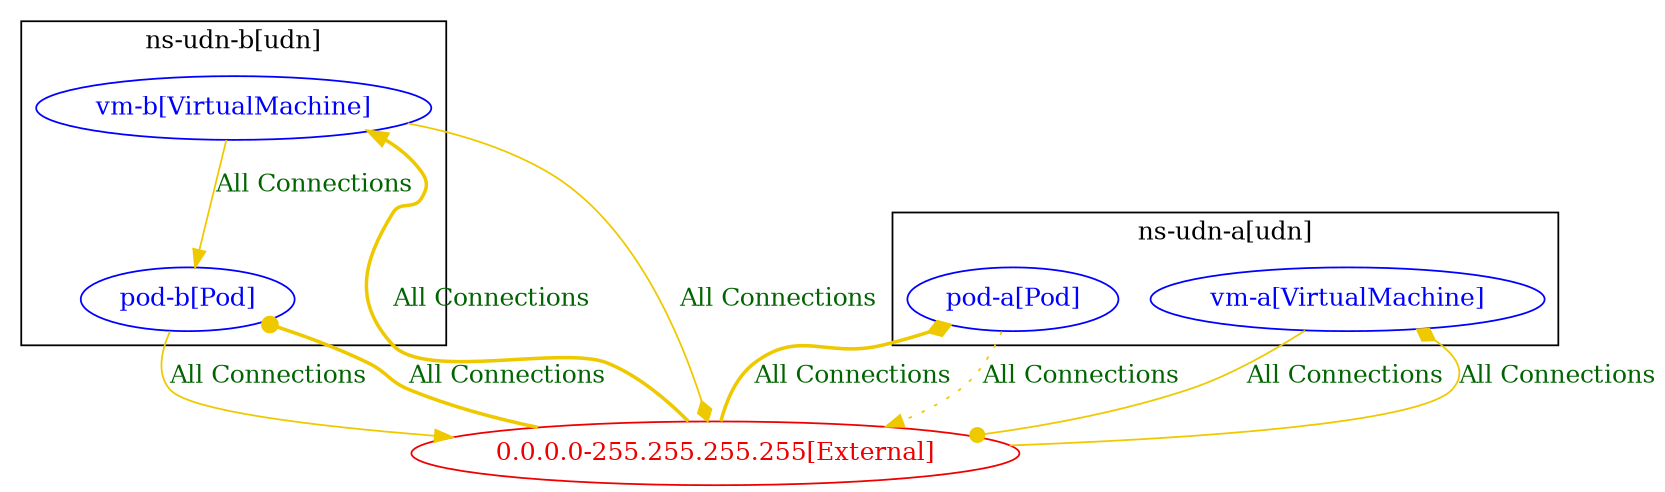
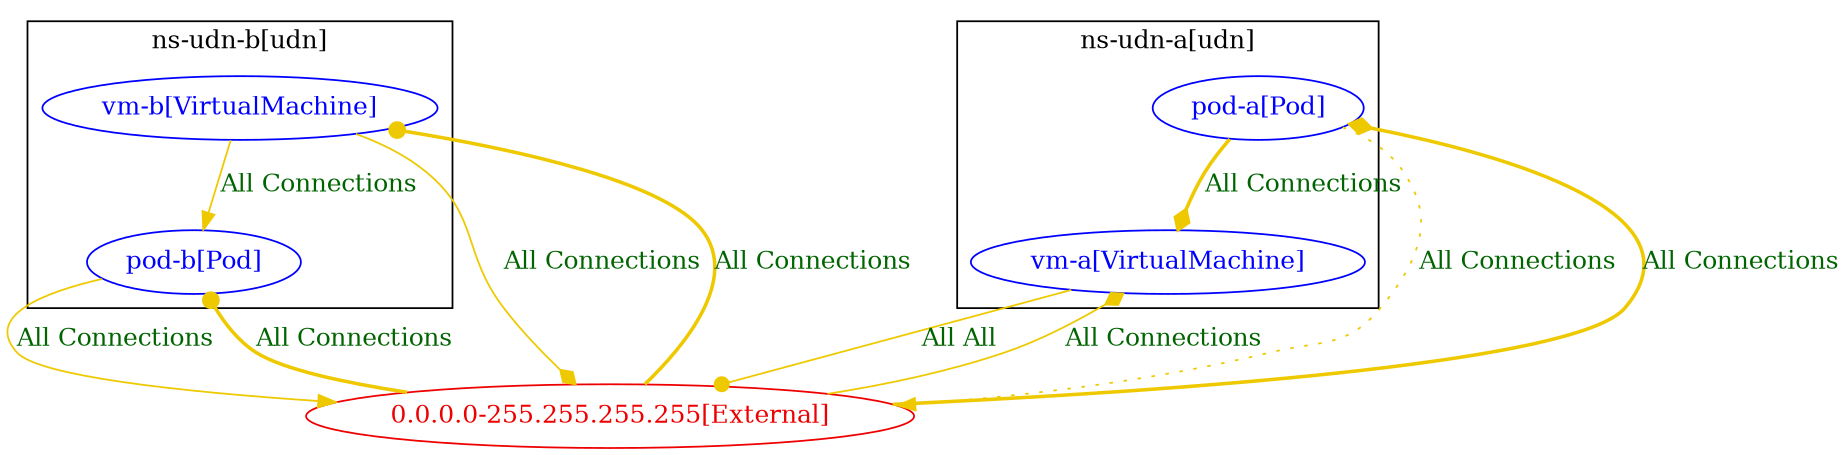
edge "pod-a[Pod]" -> "vm-a[VirtualMachine]": added, label "All Connections"
edge "0.0.0.0-255.255.255.255[External]" -> "vm-b[VirtualMachine]": arrowhead normal -> dot
edge "vm-a[VirtualMachine]" -> "0.0.0.0-255.255.255.255[External]": label "All Connections" -> "All All"
